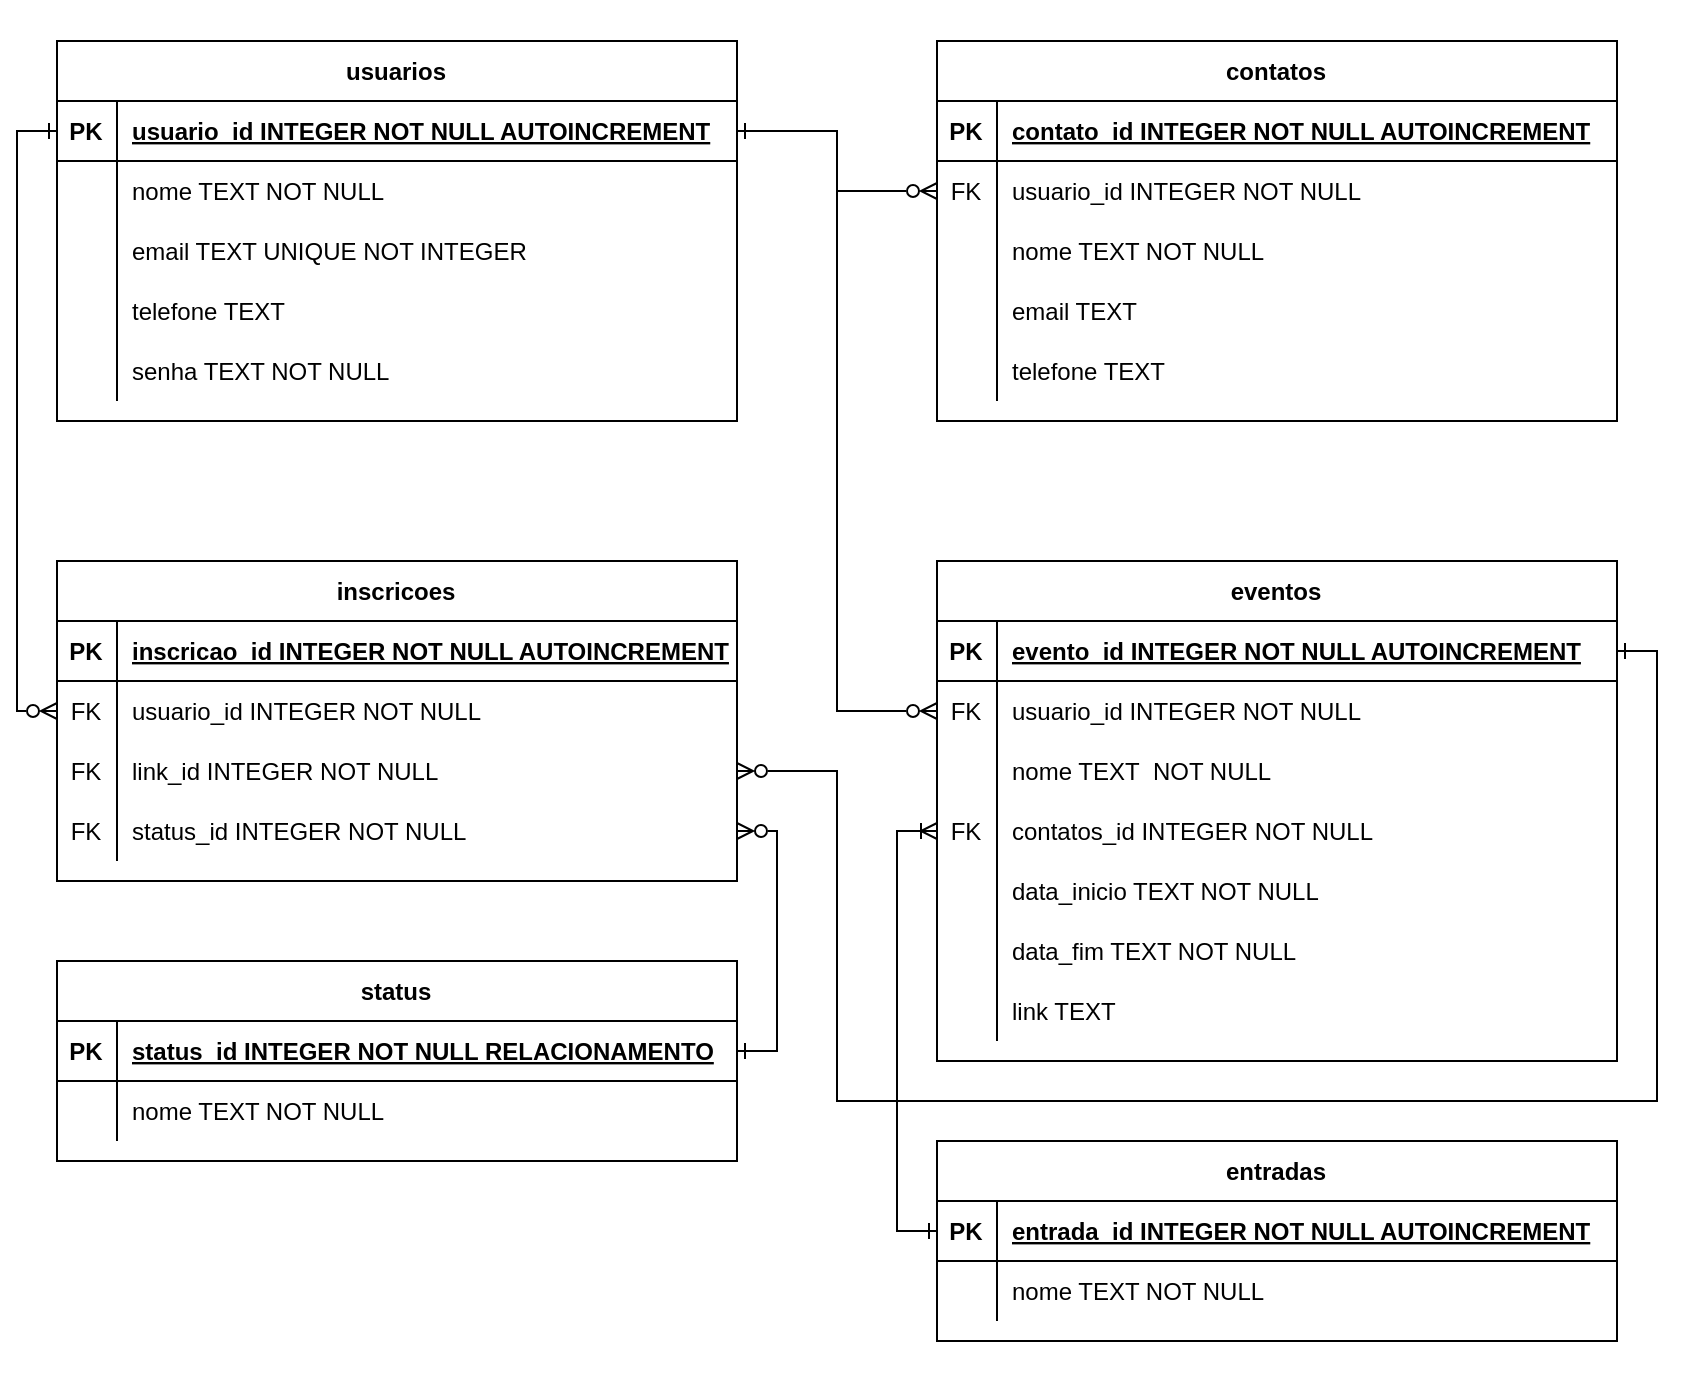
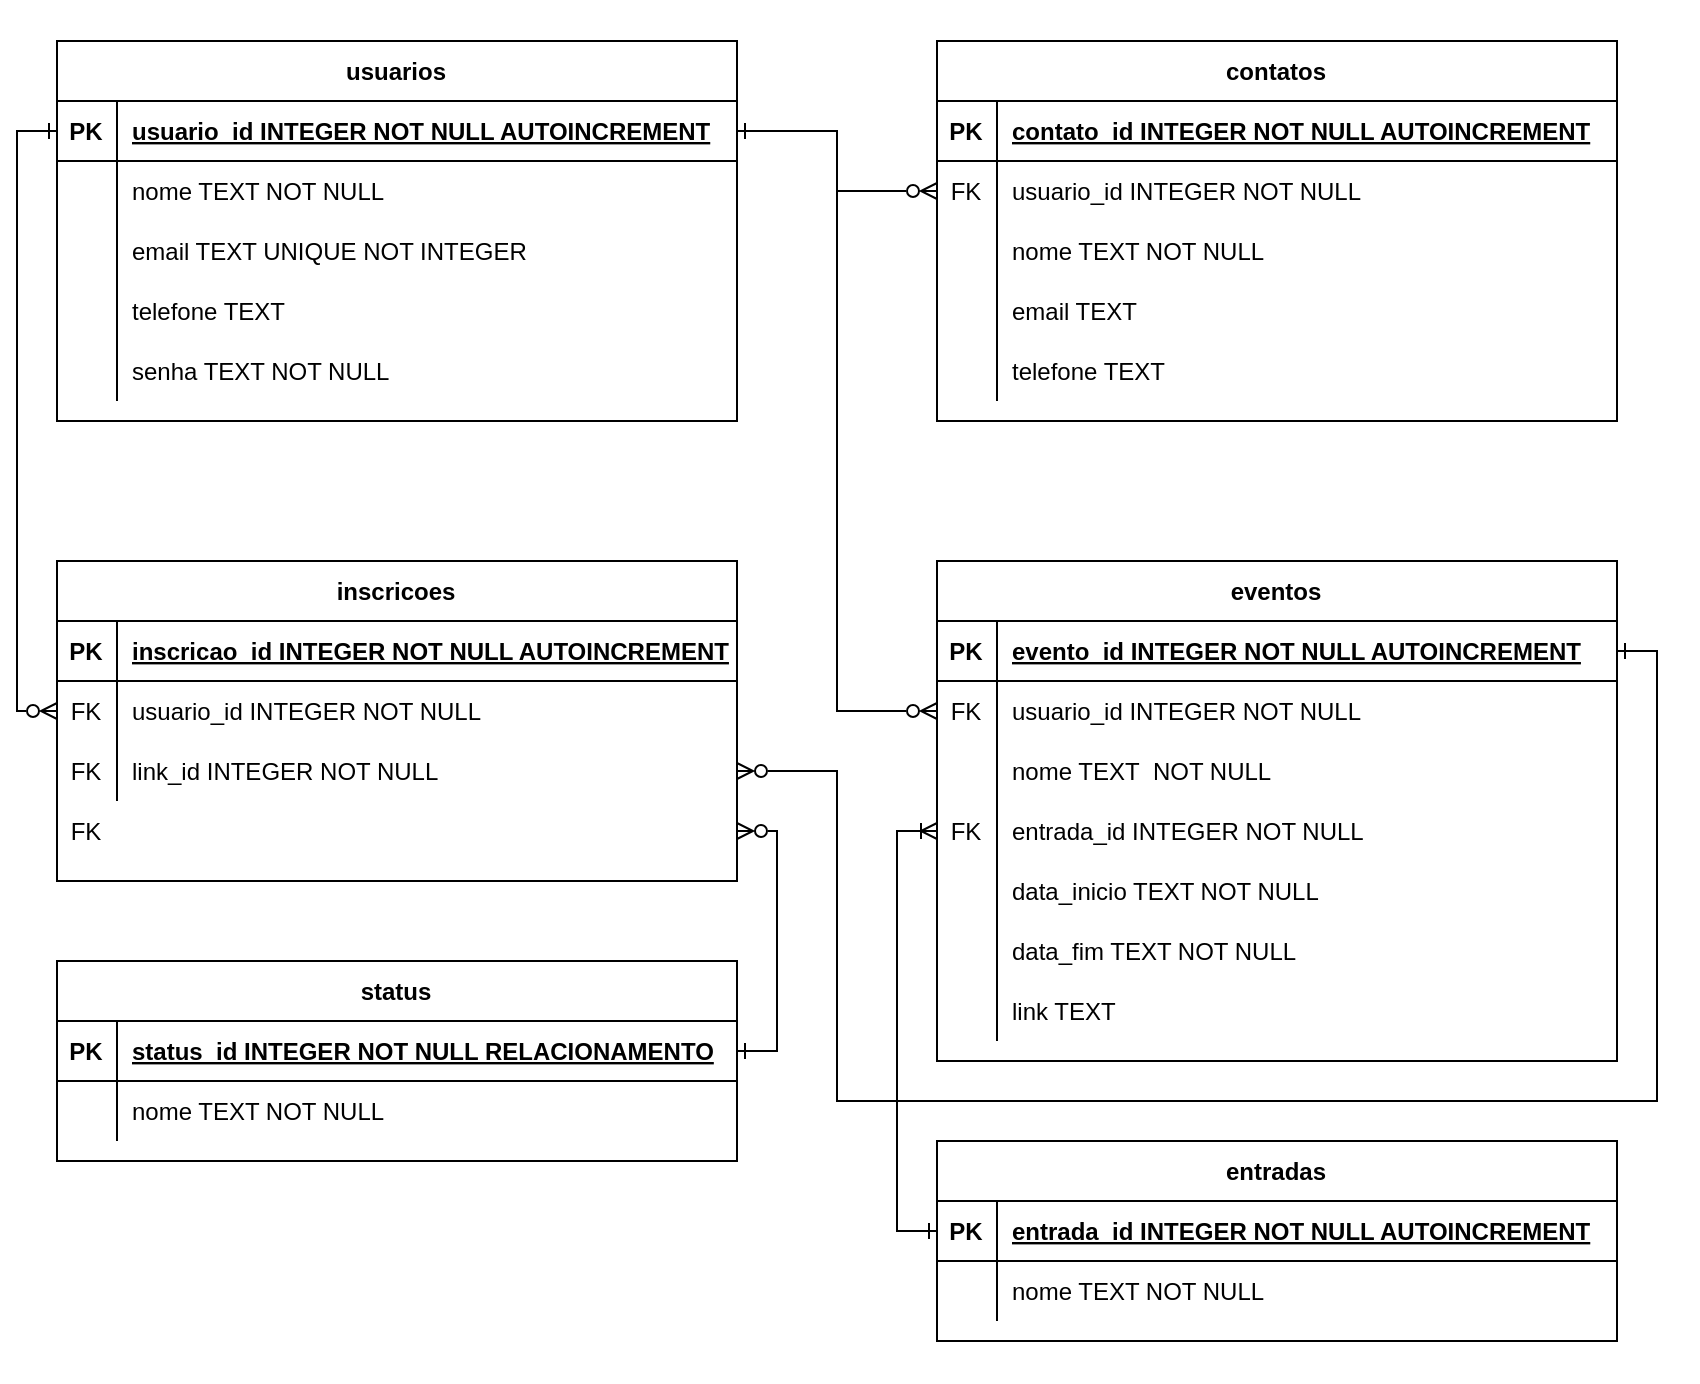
node "status_id INTEGER NOT NULL": removed
node "contatos_id INTEGER NOT NULL": label "contatos_id INTEGER NOT NULL" -> "entrada_id INTEGER NOT NULL"
